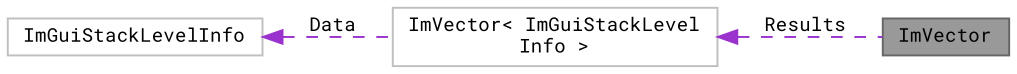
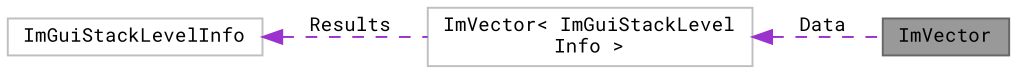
edge "ImVector< ImGuiStackLevel Info >" -> "ImGuiStackLevelInfo": label " Data" -> " Results"
edge "ImVector" -> "ImVector< ImGuiStackLevel Info >": label " Results" -> " Data"
